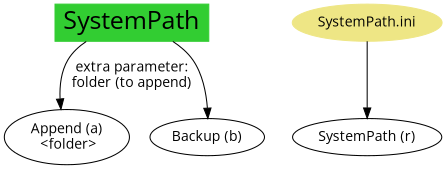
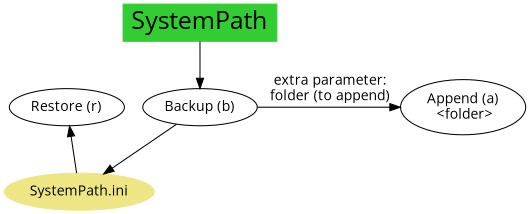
edge "SystemPath" -> "Append (a) <folder>": now "Backup (b)" -> "Append (a) <folder>"
node "SystemPath (r)": label "SystemPath (r)" -> "Restore (r)"
edge "Backup (b)" -> "SystemPath.ini": added
